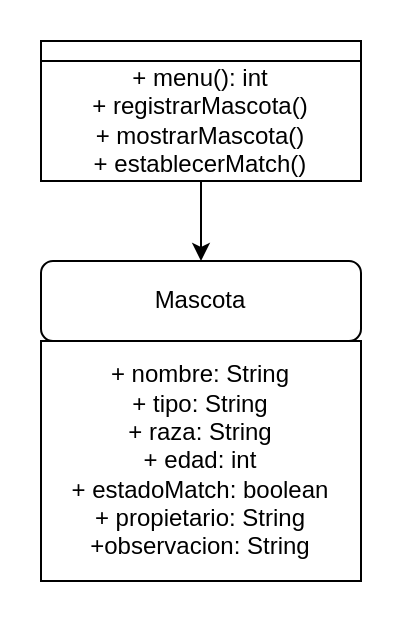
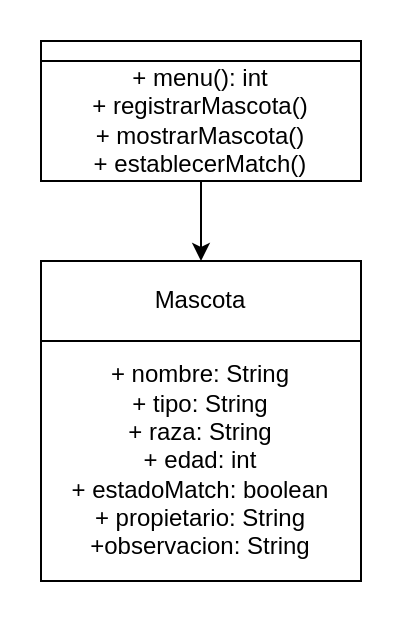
node "Mascota": shape rounded rectangle -> rectangle
